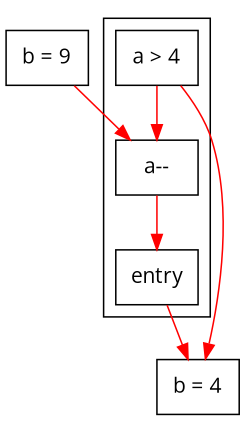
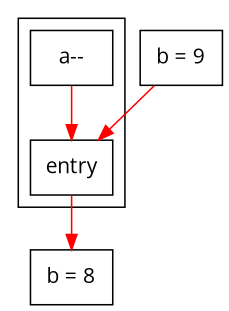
node "a > 4": removed
edge "b = 9" -- "a--": now "b = 9" -- "entry"
node "b = 4": label "b = 4" -> "b = 8"
